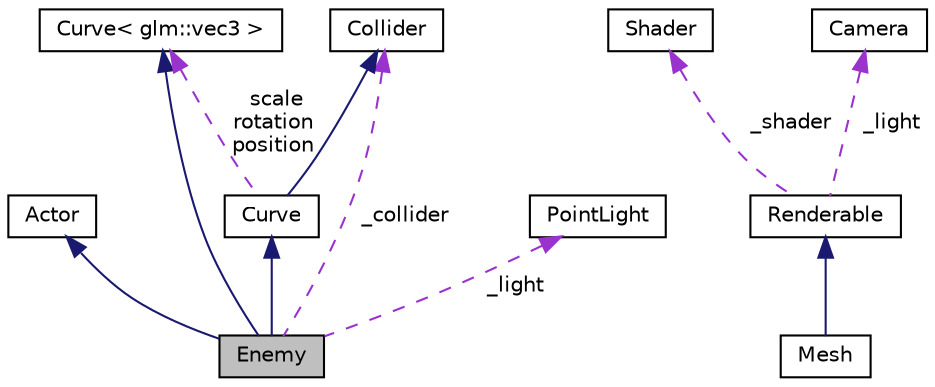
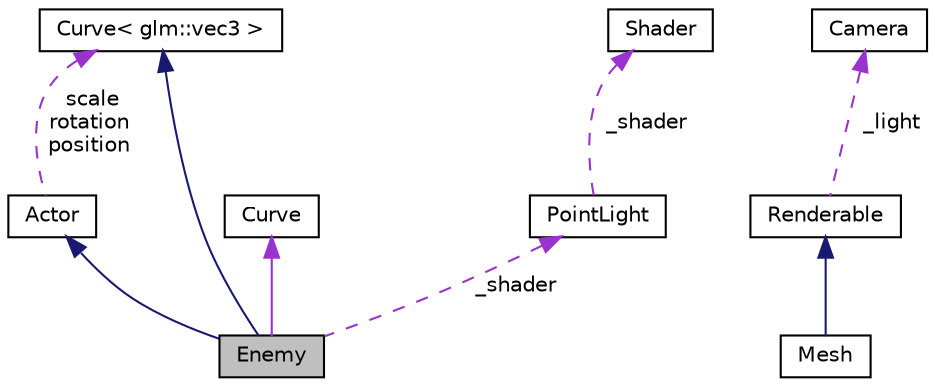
node "Collider": removed
edge "Curve" -> "Curve< glm::vec3 >": now "Actor" -> "Curve< glm::vec3 >"
edge "Renderable" -> "Shader": now "PointLight" -> "Shader"
edge "Enemy" -> "PointLight": label " _light" -> " _shader"
edge "Enemy" -> "Curve": color midnightblue -> darkorchid3
